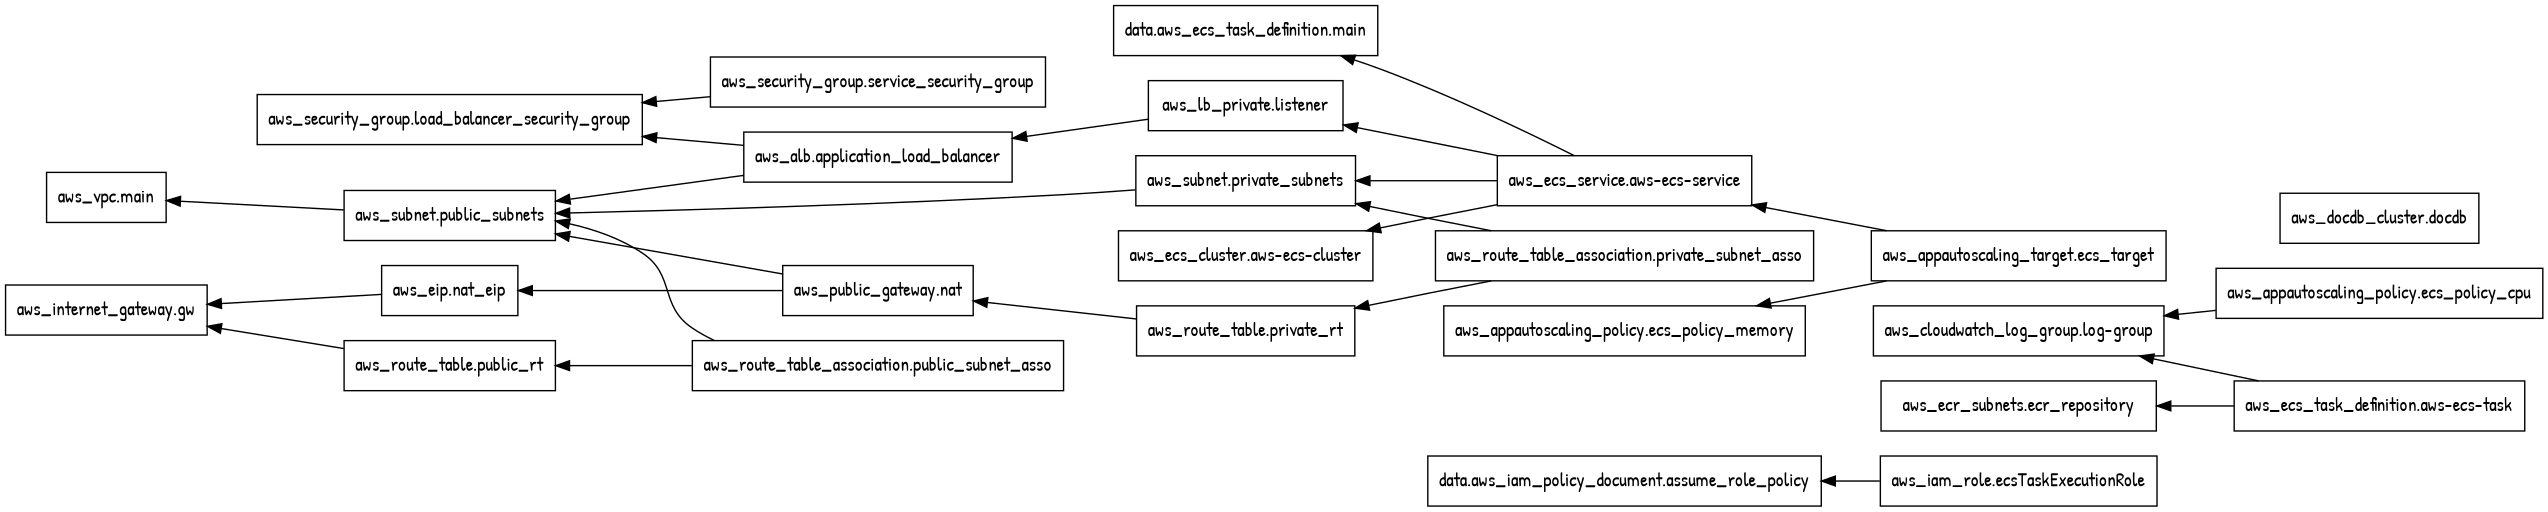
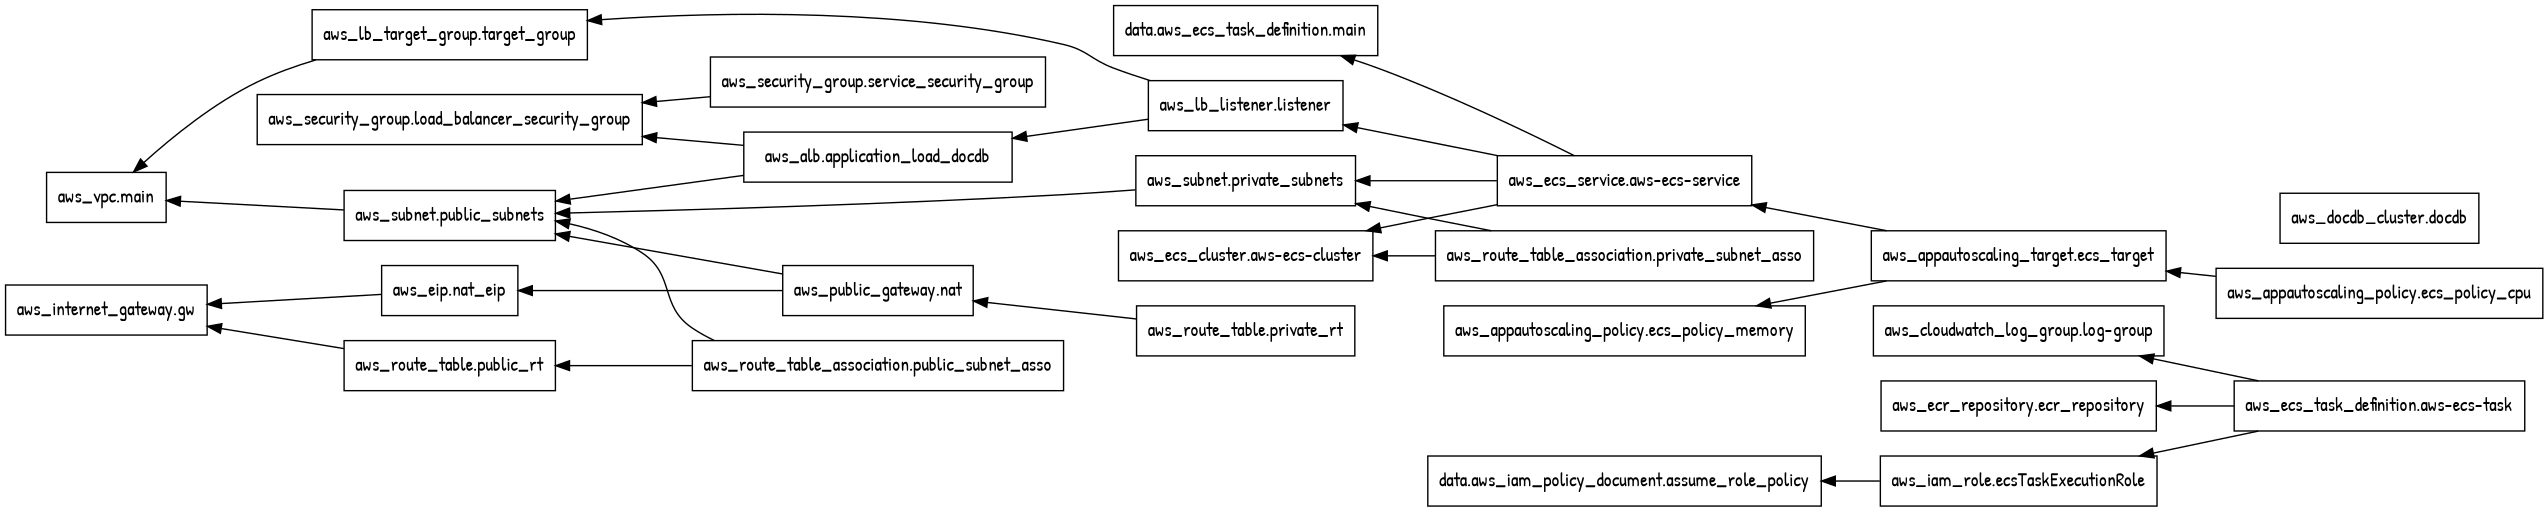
node "aws_lb_target_group.target_group": added
node "aws_lb_private.listener": label "aws_lb_private.listener" -> "aws_lb_listener.listener"
node "aws_alb.application_load_balancer": label "aws_alb.application_load_balancer" -> "aws_alb.application_load_docdb"
edge "aws_route_table_association.private_subnet_asso" -> "aws_route_table.private_rt": now "aws_route_table_association.private_subnet_asso" -> "aws_ecs_cluster.aws-ecs-cluster"
edge "aws_appautoscaling_policy.ecs_policy_cpu" -> "aws_cloudwatch_log_group.log-group": now "aws_appautoscaling_policy.ecs_policy_cpu" -> "aws_appautoscaling_target.ecs_target"
node "aws_ecr_subnets.ecr_repository": label "aws_ecr_subnets.ecr_repository" -> "aws_ecr_repository.ecr_repository"
edge "aws_ecs_task_definition.aws-ecs-task" -> "aws_iam_role.ecsTaskExecutionRole": added
